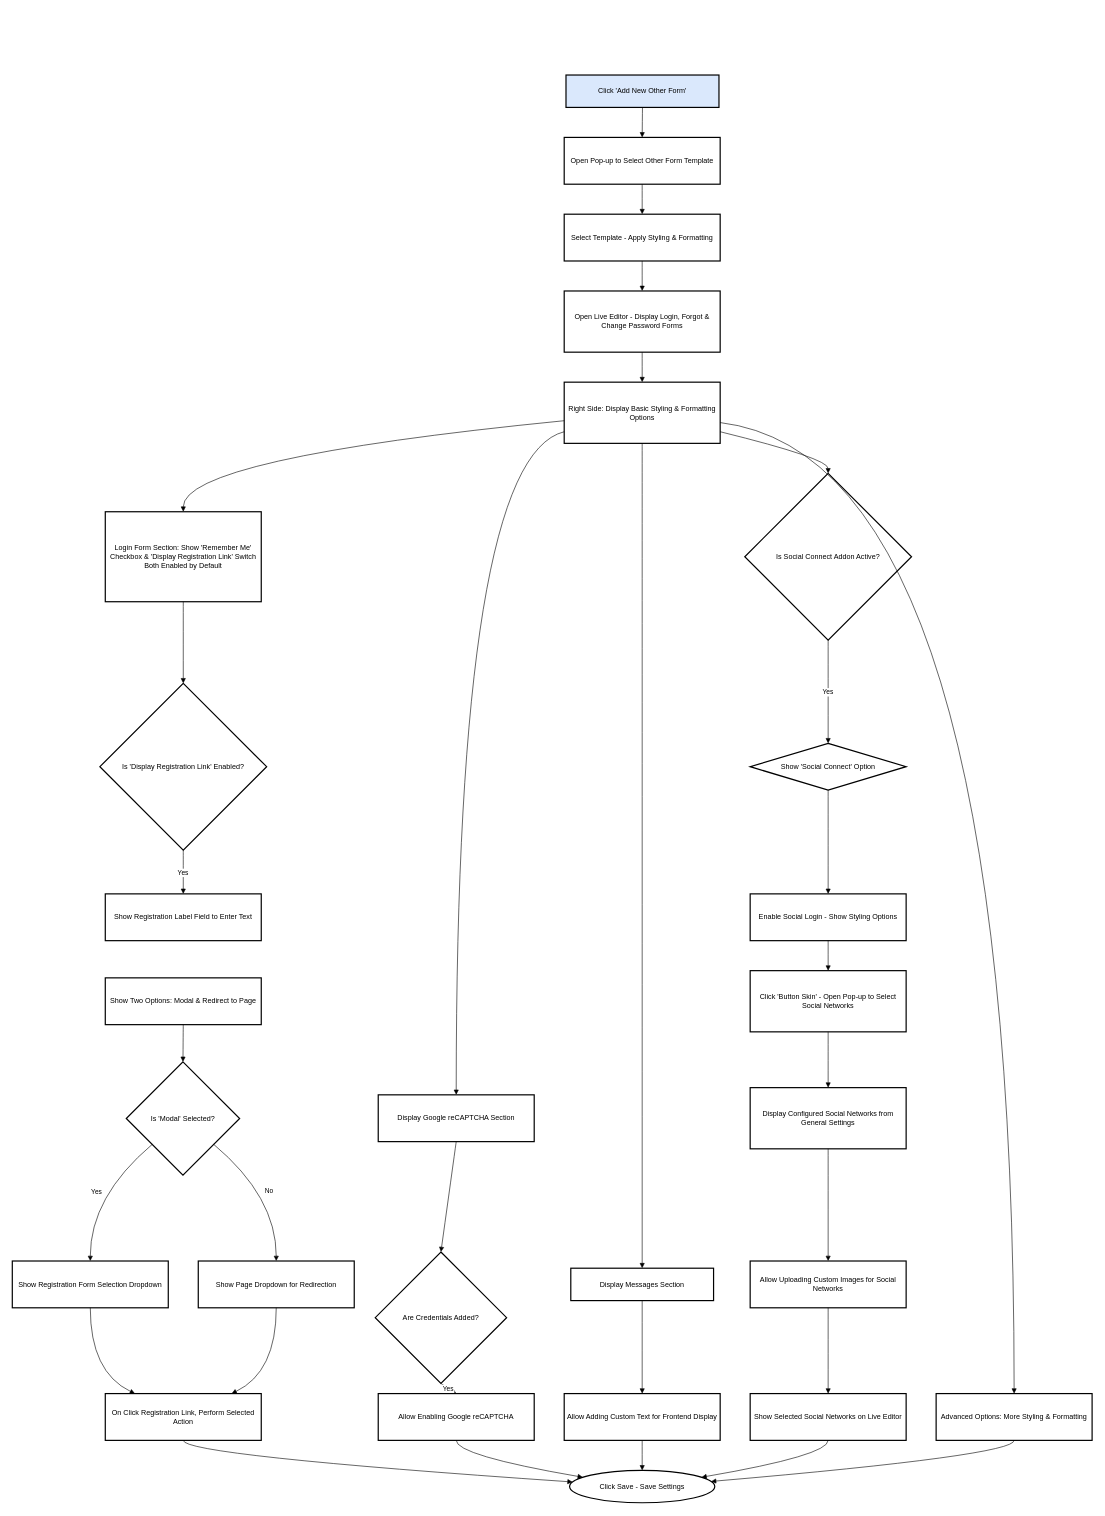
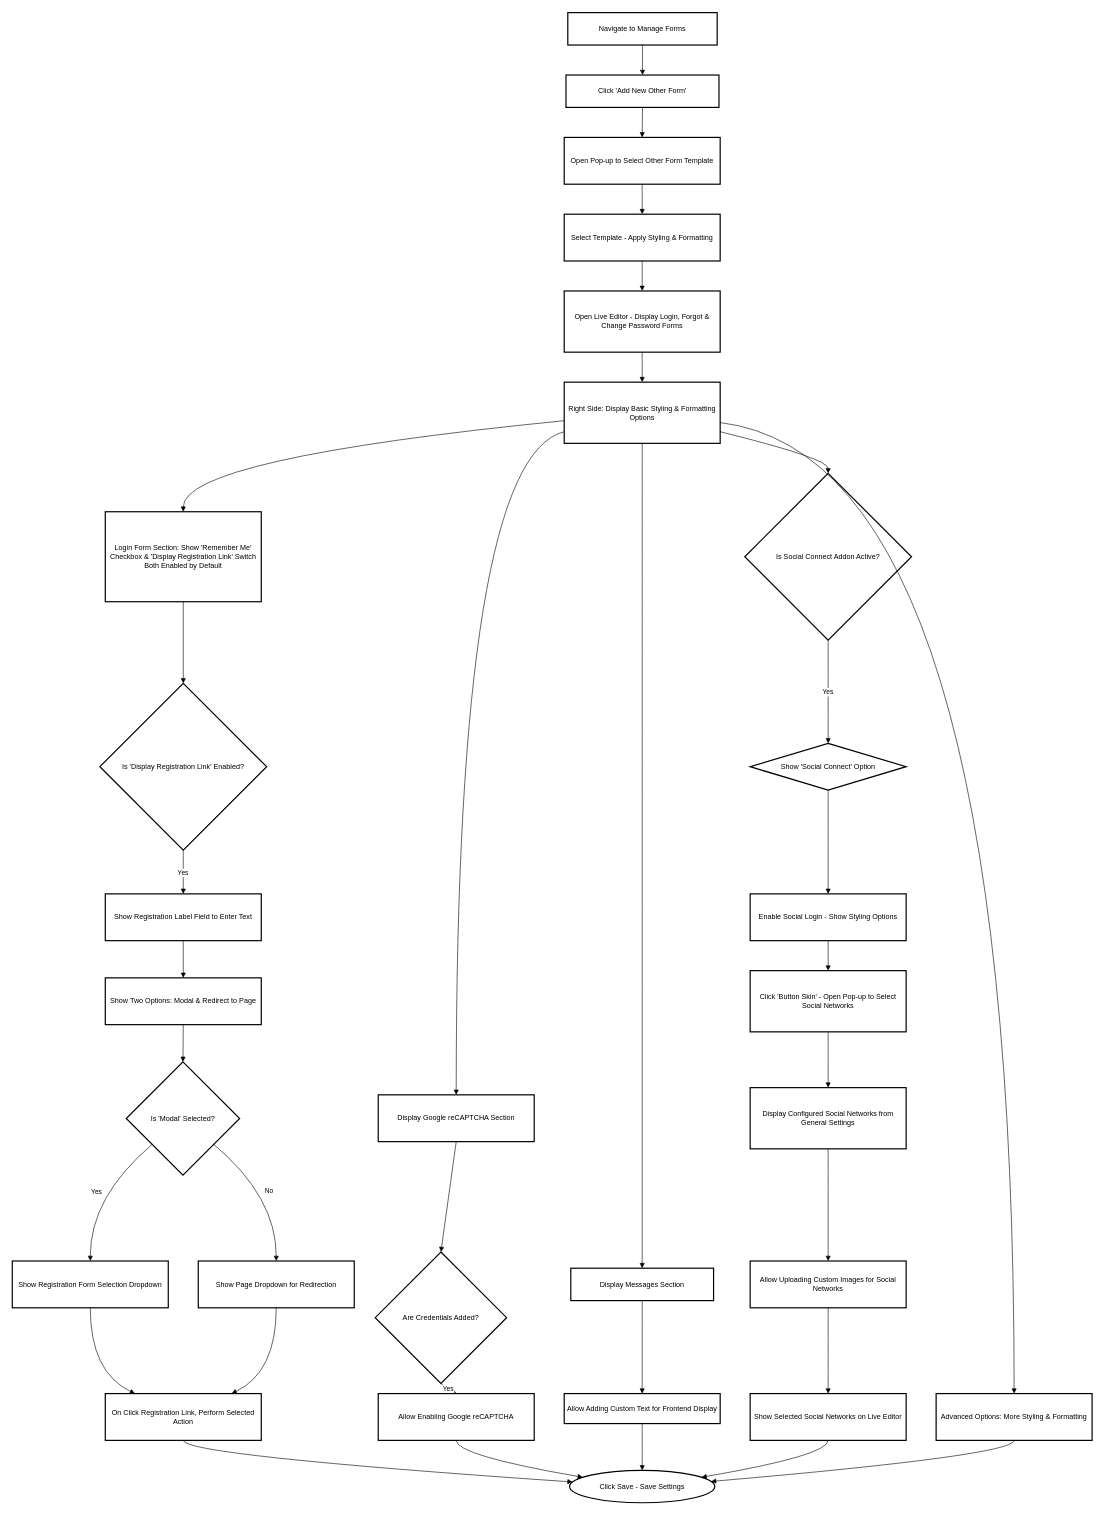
node "Navigate to Manage Forms": added
edge "Navigate to Manage Forms" -> "Click 'Add New Other Form'": added
node "Click 'Add New Other Form'": fillcolor #dae8fc -> #ffffff
edge "Show Registration Label Field to Enter Text" -> "Show Two Options: Modal & Redirect to Page": added
node "Allow Adding Custom Text for Frontend Display": size 156x47 -> 156x30
